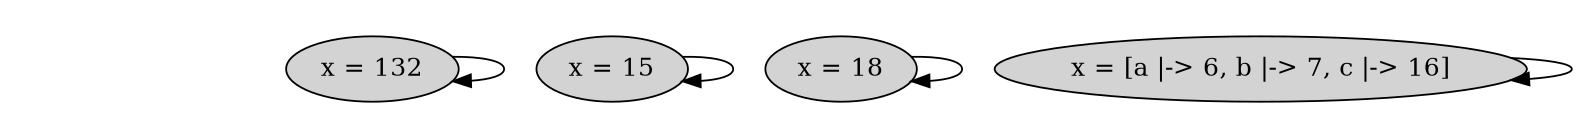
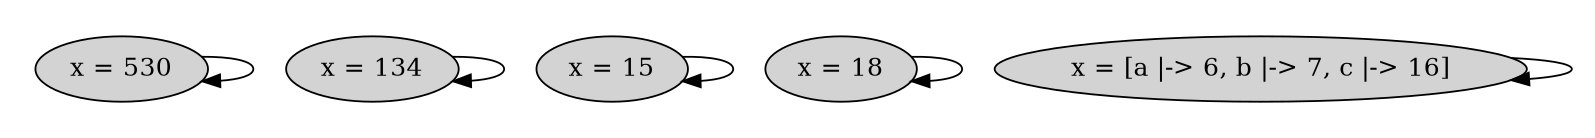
node "x = 530": added
node "x = 132": label "x = 132" -> "x = 134"
